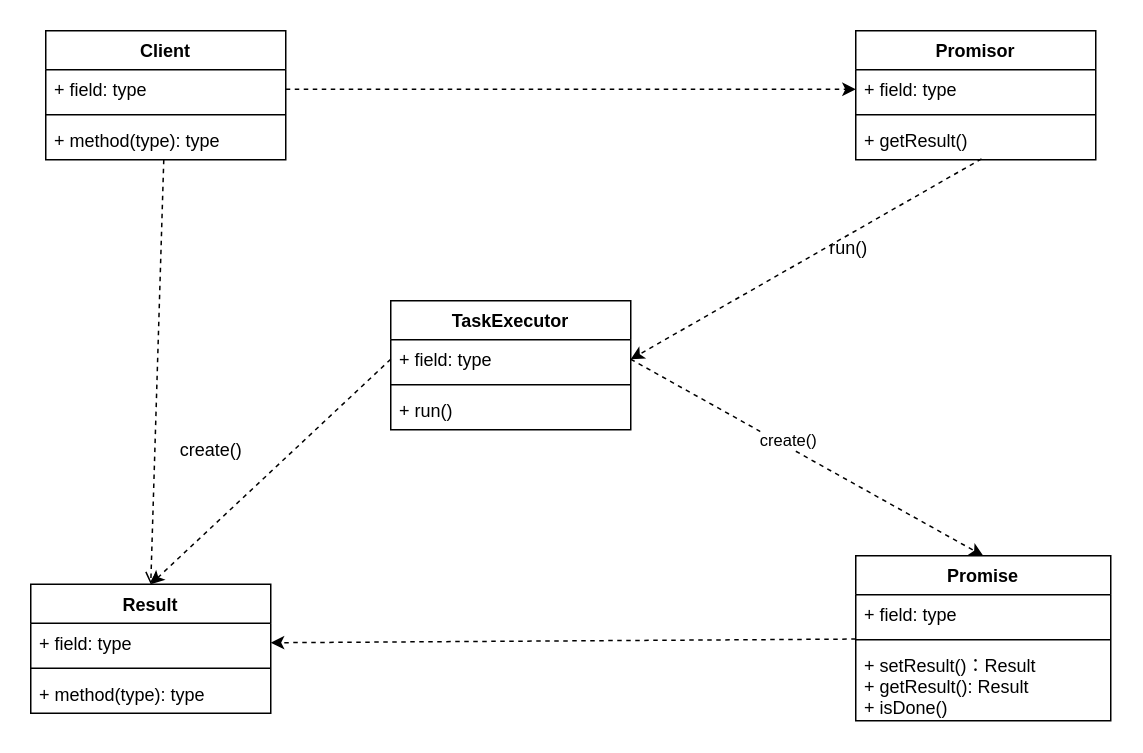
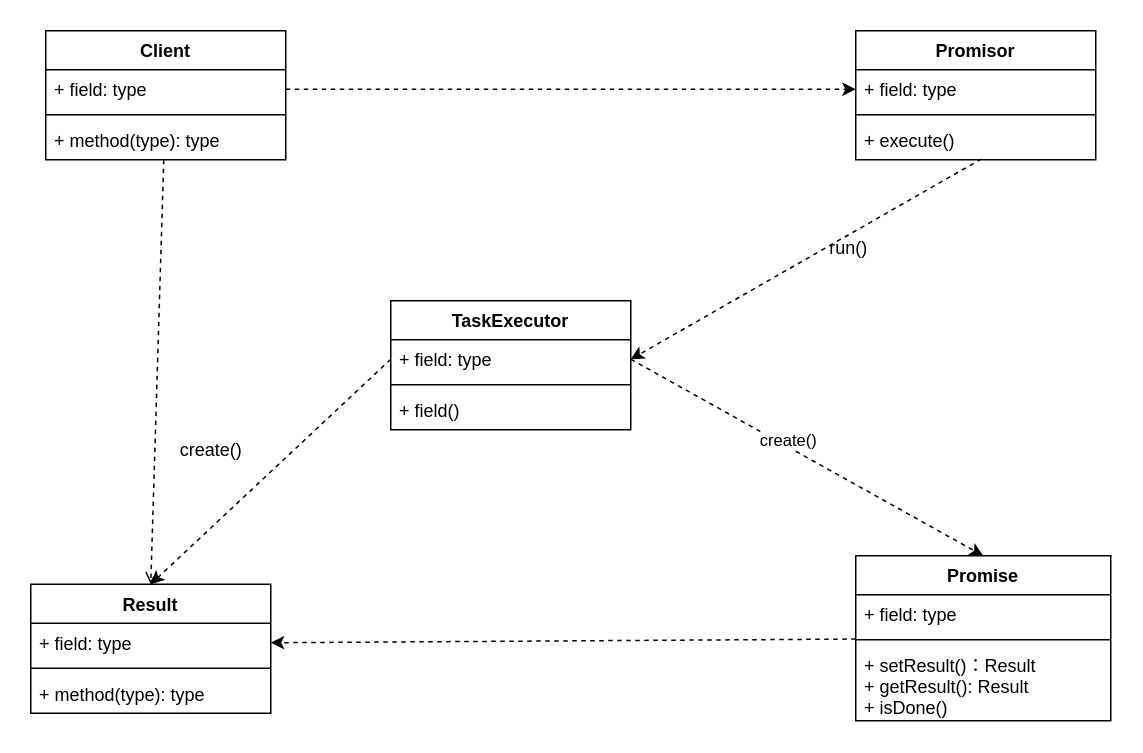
node "+ getResult()": label "+ getResult()" -> "+ execute()"
node "+ run()": label "+ run()" -> "+ field()"
